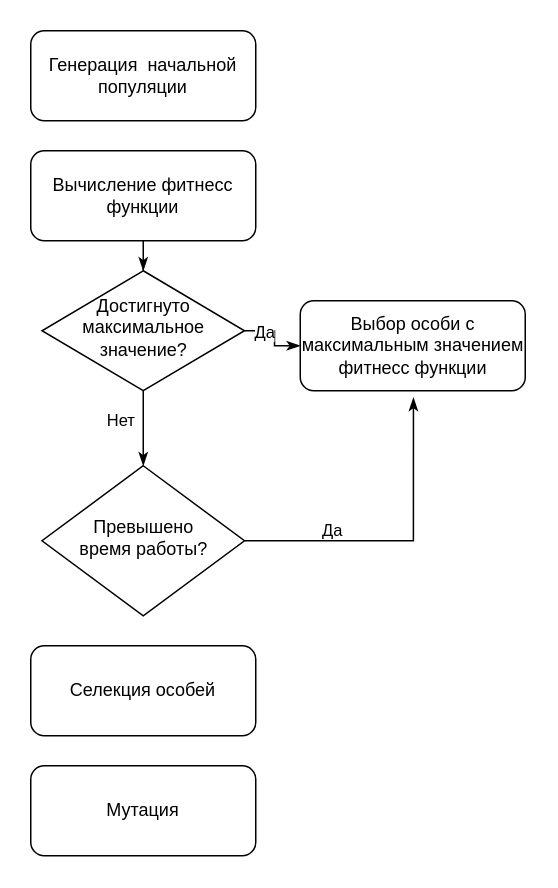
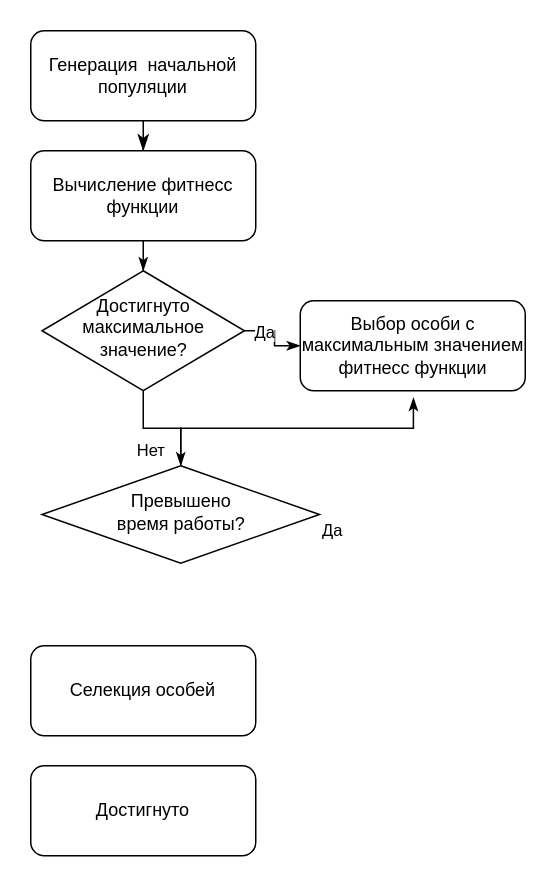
edge "Генерация начальной популяции" -> "Вычисление фитнесс функции": added
node "Превышено время работы?": size 203x150 -> 278x98
node "Мутация": label "Мутация" -> "Достигнуто"
